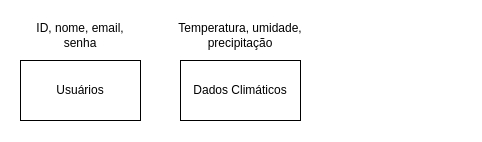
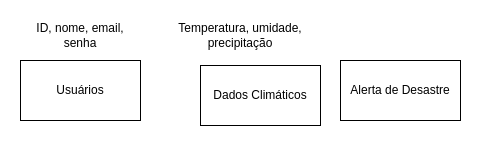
node "Dados Climáticos": moved (241, 91) -> (261, 96)
node "Alerta de Desastre": added
